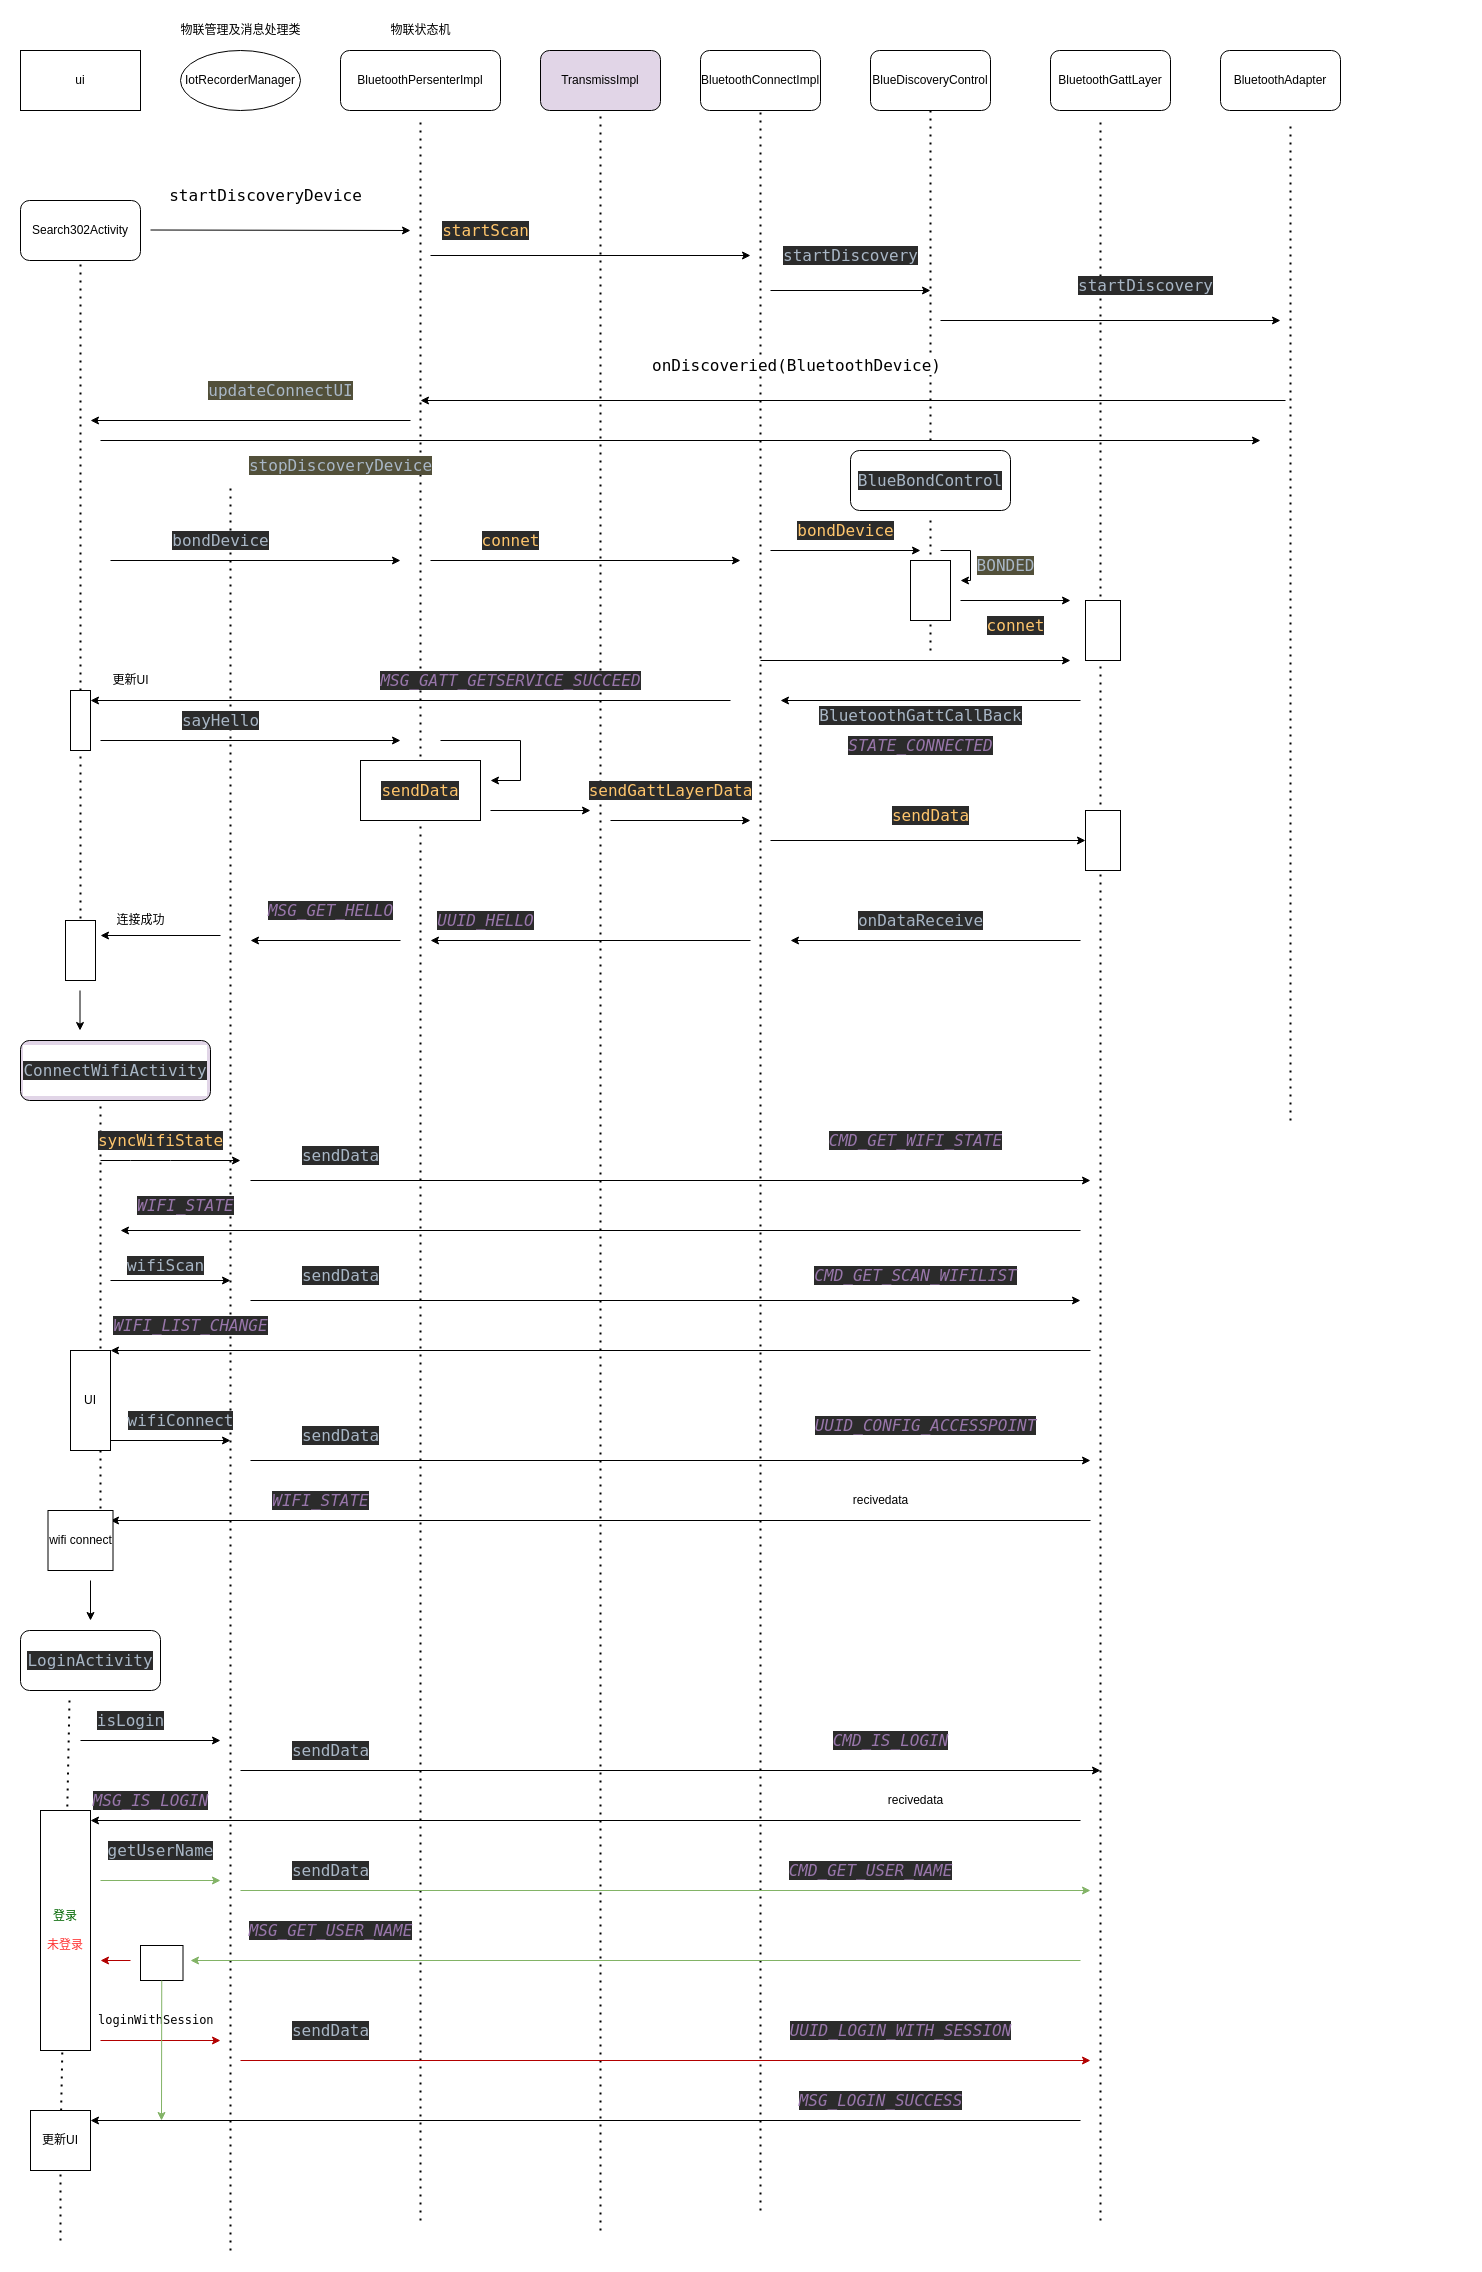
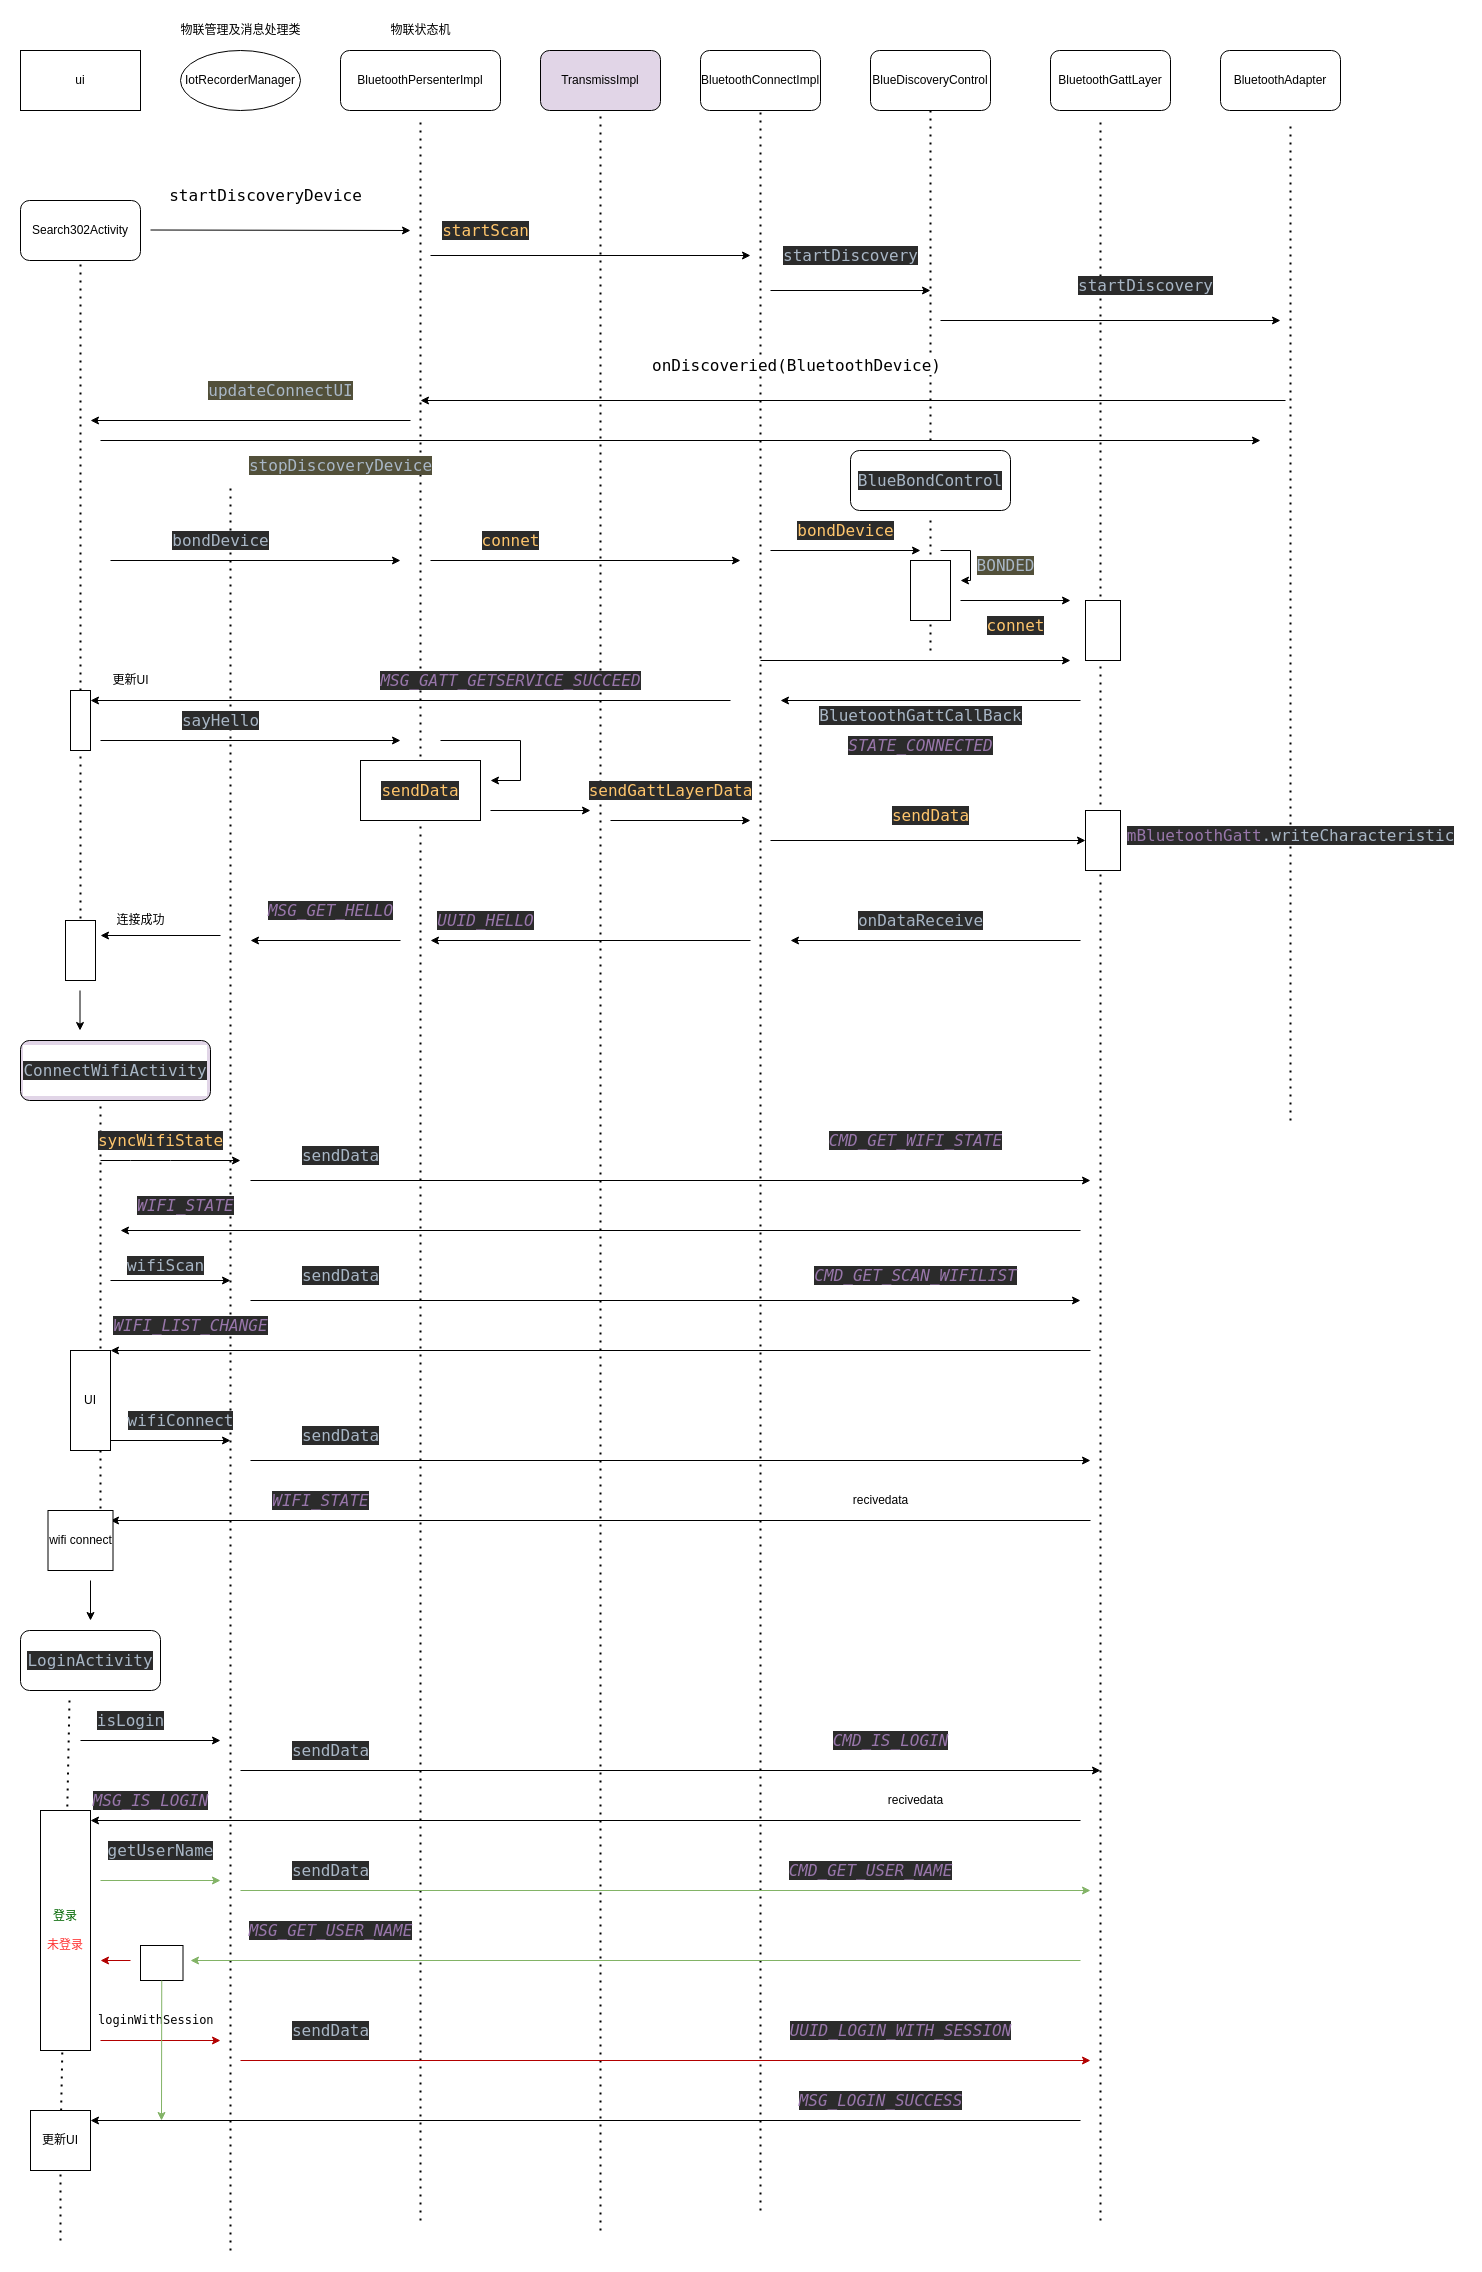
node "mBluetoothGatt.writeCharacteristic": added
node "UUID_CONFIG_ACCESSPOINT": removed
